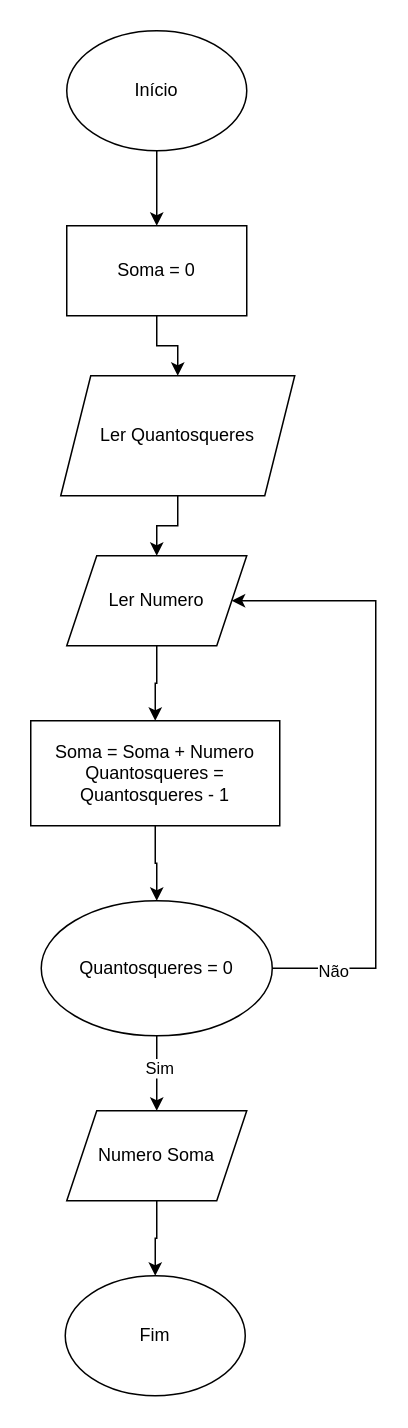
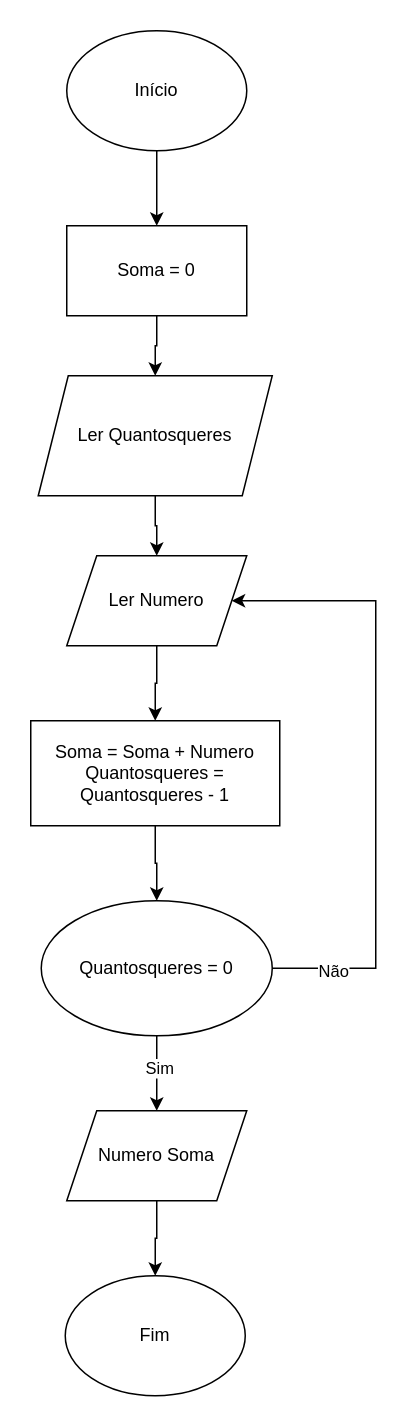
node "Ler Quantosqueres": moved (178, 436) -> (155, 436)
